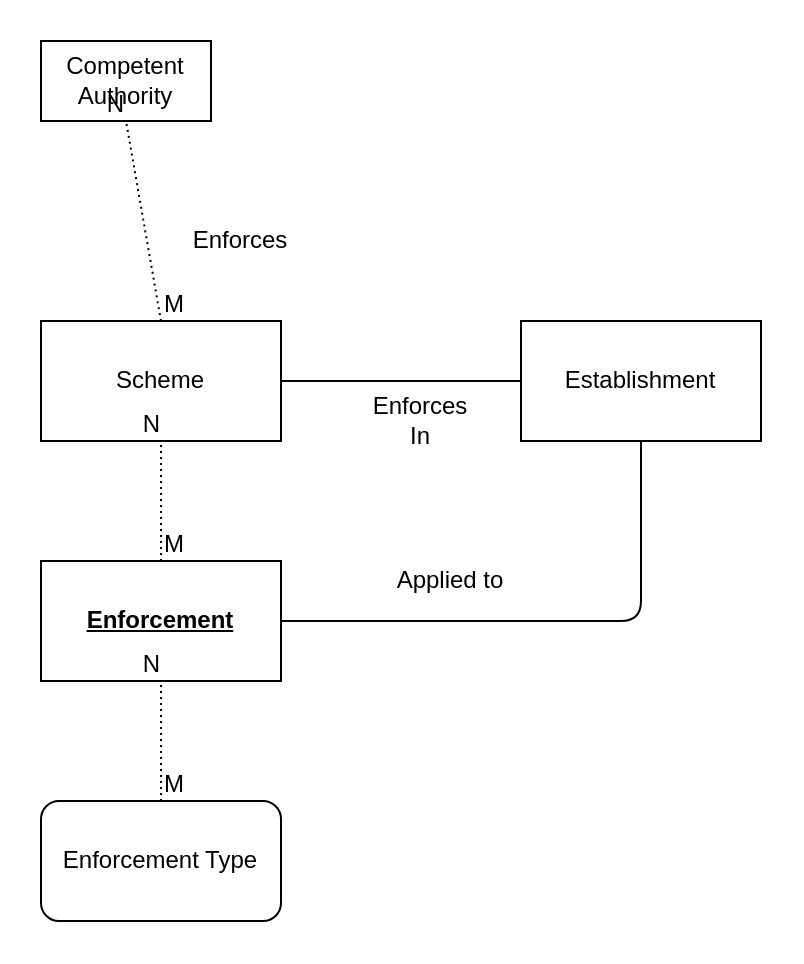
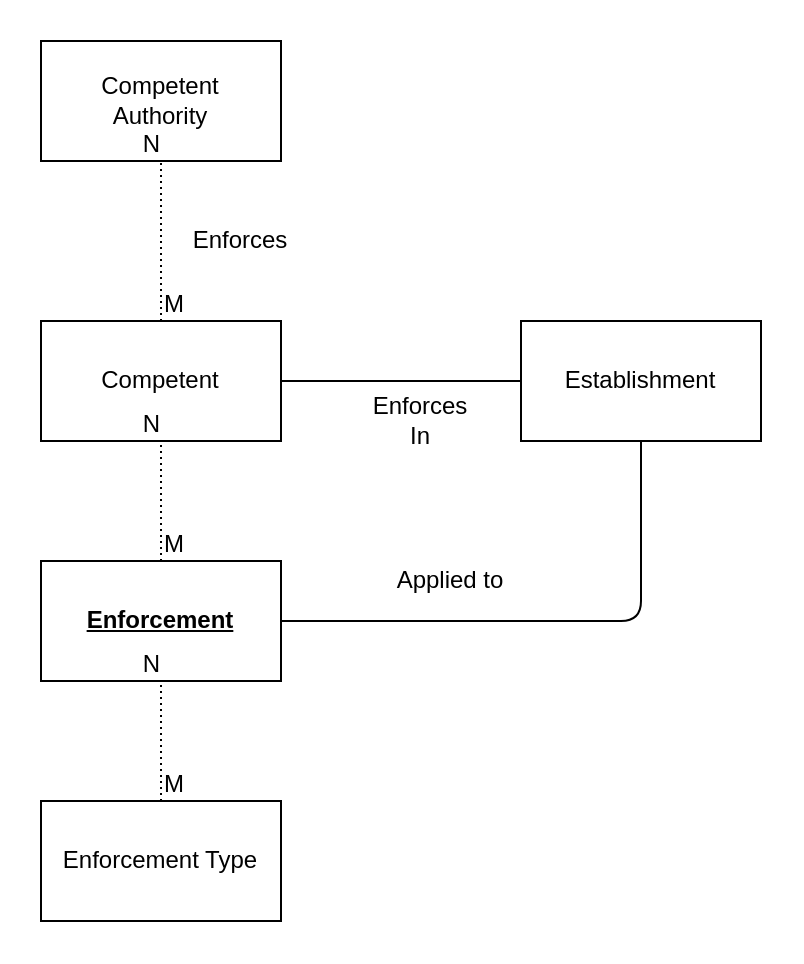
node "Competent Authority": size 170x80 -> 240x120
node "Scheme": label "Scheme" -> "Competent"
node "Enforcement Type": shape rounded rectangle -> rectangle
